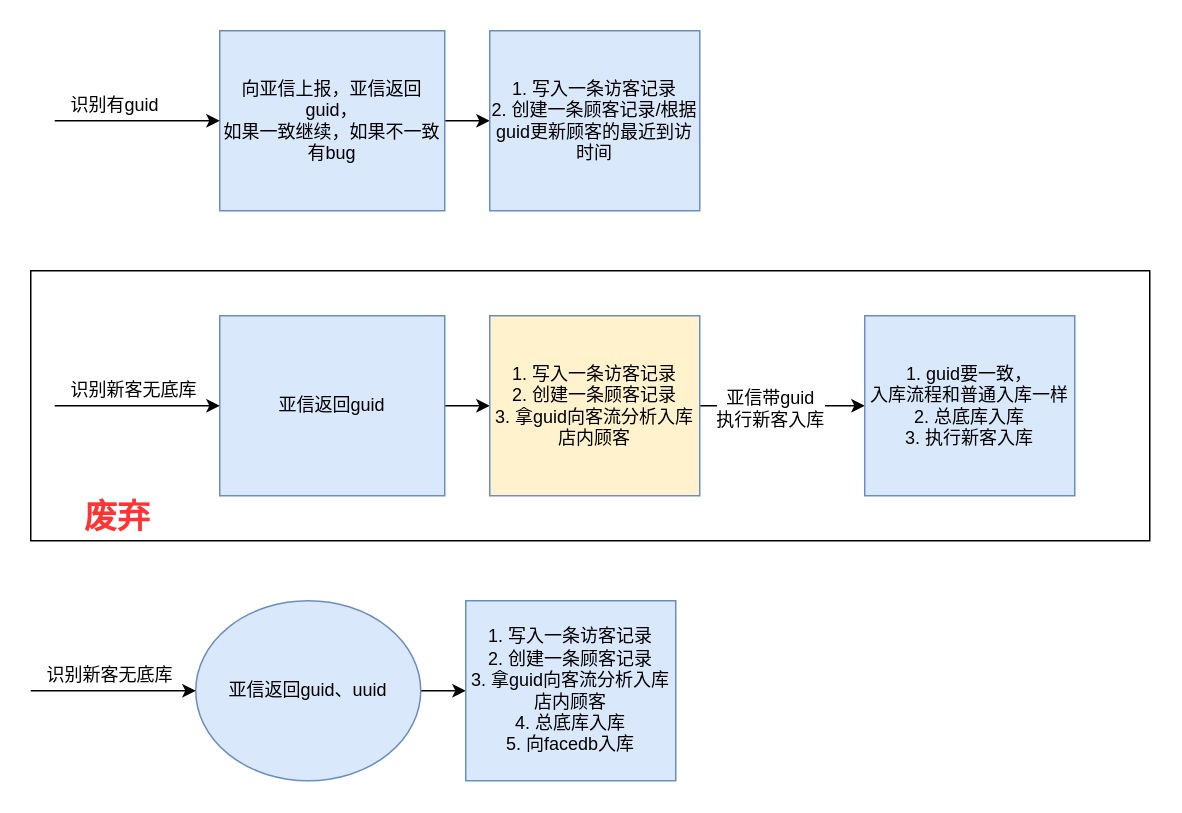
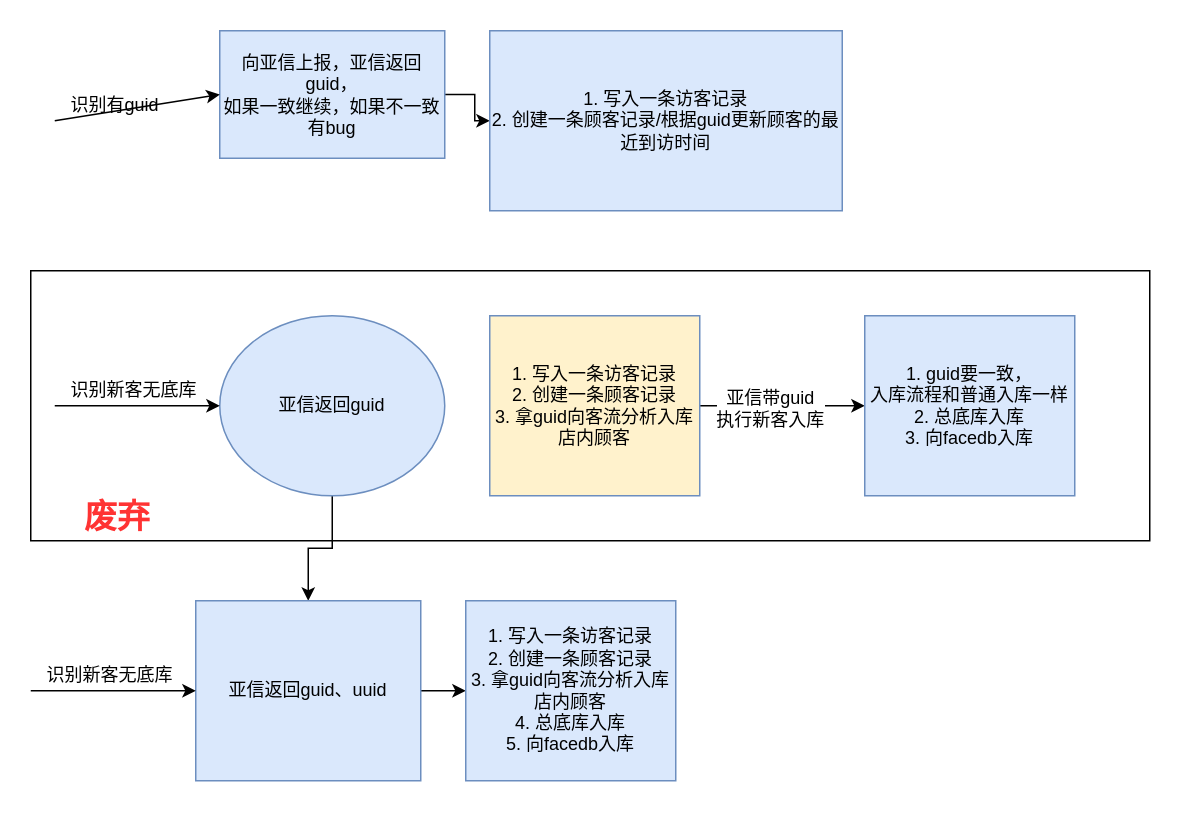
node "向亚信上报，亚信返回guid， 如果一致继续，如果不一致有bug": size 225x180 -> 225x128
node "1. 写入一条访客记录 2. 创建一条顾客记录/根据guid更新顾客的最近到访时间": size 210x180 -> 353x180
node "亚信返回guid": shape rectangle -> ellipse
edge "亚信返回guid" -> "1. 写入一条访客记录 2. 创建一条顾客记录 3. 拿guid向客流分析入库店内顾客": now "亚信返回guid" -> "亚信返回guid、uuid"
node "1. guid要一致， 入库流程和普通入库一样 2. 总底库入库 3. 执行新客入库": label "1. guid要一致， 入库流程和普通入库一样 2. 总底库入库 3. 执行新客入库" -> "1. guid要一致， 入库流程和普通入库一样 2. 总底库入库 3. 向facedb入库"
node "亚信返回guid、uuid": shape ellipse -> rectangle
